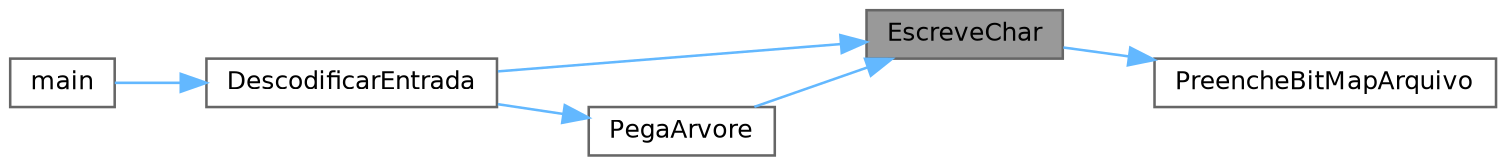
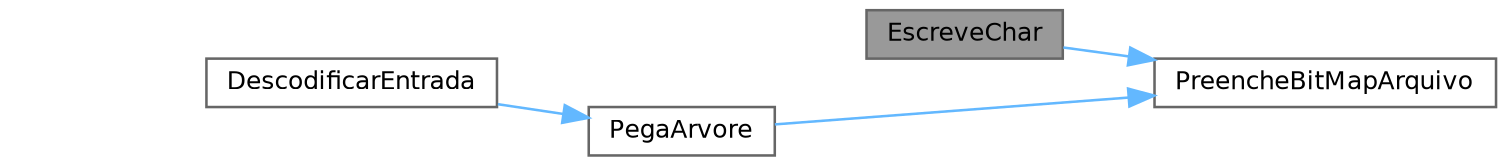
edge "DescodificarEntrada" -> "EscreveChar": removed
node "main": removed
edge "PegaArvore" -> "EscreveChar": now "PegaArvore" -> "PreencheBitMapArquivo"
